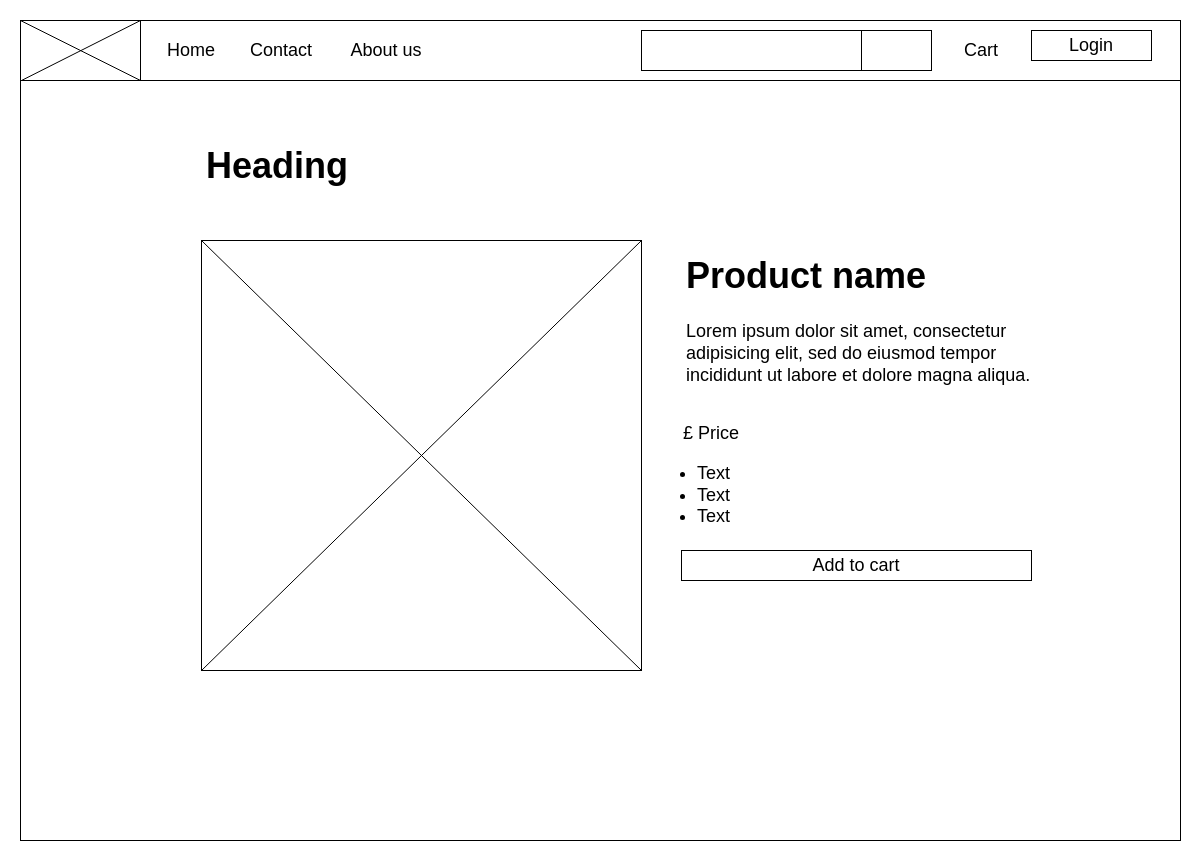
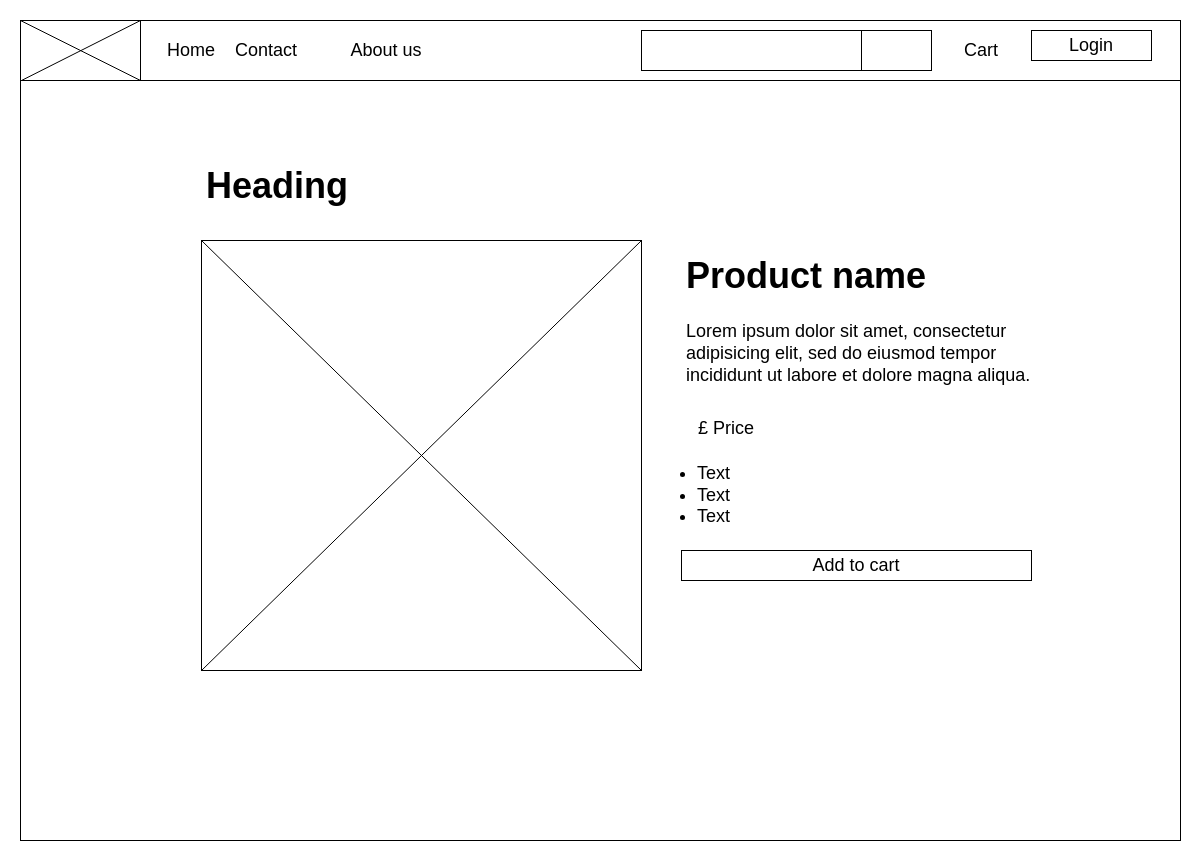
node "Contact": moved (282, 51) -> (267, 51)
node "Heading": moved (297, 166) -> (297, 186)
node "£ Price": moved (712, 434) -> (727, 429)
